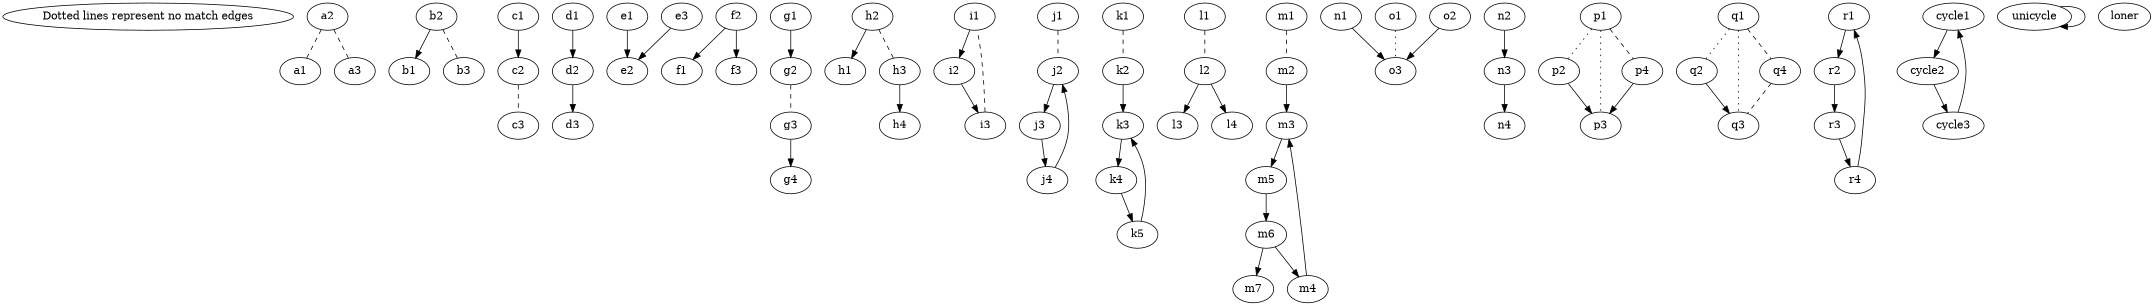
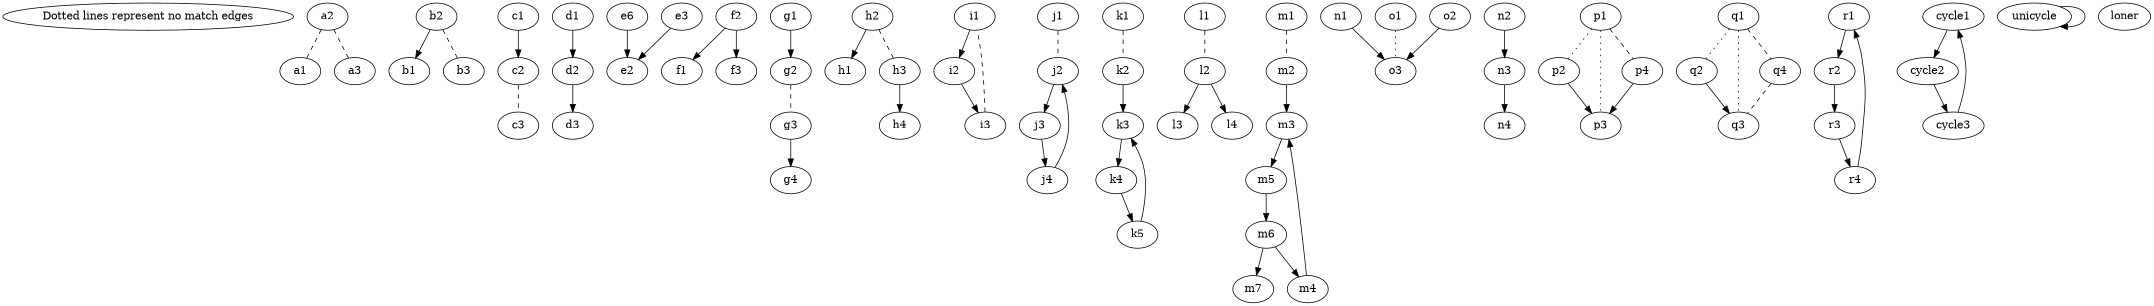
node "e1": label "e1" -> "e6"
